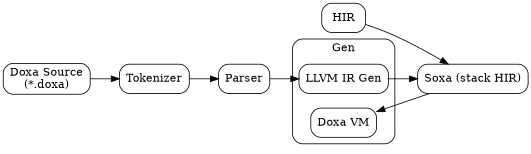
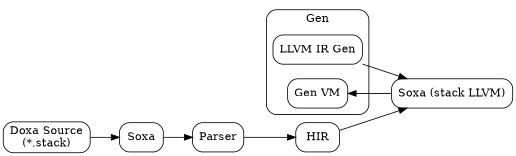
node "Doxa Source (*.doxa)": label "Doxa Source (*.doxa)" -> "Doxa Source (*.stack)"
node "Tokenizer": label "Tokenizer" -> "Soxa"
edge "Parser" -> "LLVM IR Gen": now "Parser" -> "HIR"
node "Soxa (stack HIR)": label "Soxa (stack HIR)" -> "Soxa (stack LLVM)"
node "Doxa VM": label "Doxa VM" -> "Gen VM"
